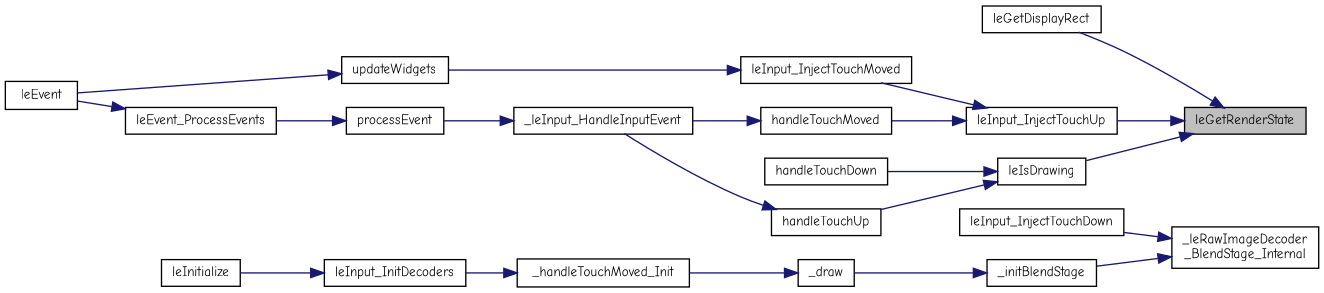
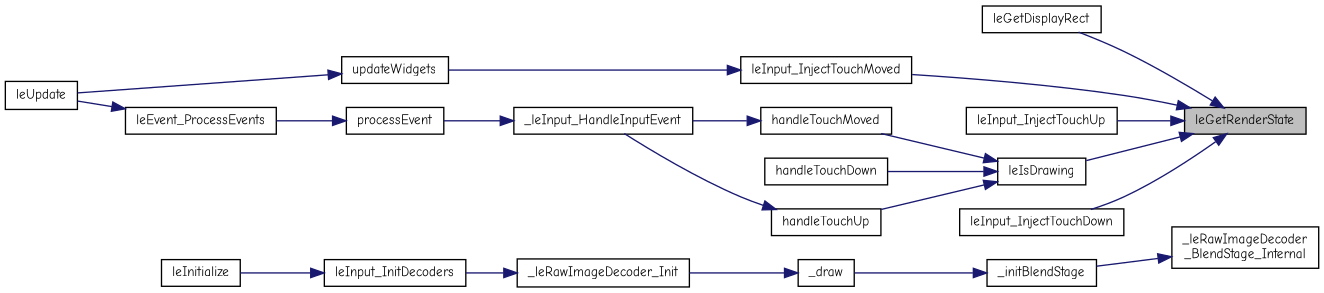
edge "leInput_InjectTouchMoved" -> "leInput_InjectTouchUp": now "leInput_InjectTouchMoved" -> "leGetRenderState"
node "leEvent": label "leEvent" -> "leUpdate"
edge "handleTouchMoved" -> "leInput_InjectTouchUp": now "handleTouchMoved" -> "leIsDrawing"
edge "leInput_InjectTouchDown" -> "_leRawImageDecoder _BlendStage_Internal": now "leInput_InjectTouchDown" -> "leGetRenderState"
node "_handleTouchMoved_Init": label "_handleTouchMoved_Init" -> "_leRawImageDecoder_Init"
